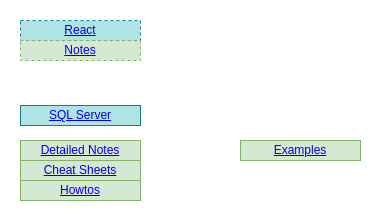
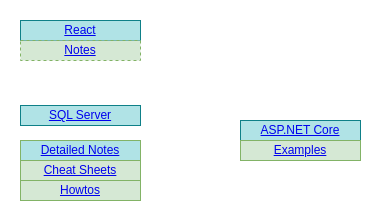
node "React": style dashed -> solid
node "ASP.NET Core": added
node "Detailed Notes": fillcolor #d5e8d4 -> #b0e3e6
